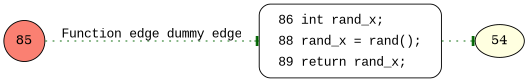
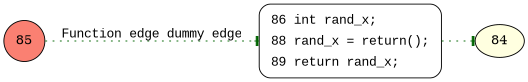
node "86": text "rand_x = rand();" -> "rand_x = return();"
node "54": label "54" -> "84"
